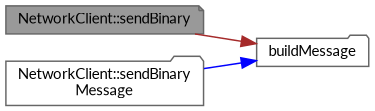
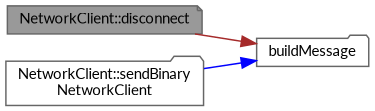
node "NetworkClient::sendBinary": label "NetworkClient::sendBinary" -> "NetworkClient::disconnect"
node "NetworkClient::sendBinary Message": label "NetworkClient::sendBinary Message" -> "NetworkClient::sendBinary NetworkClient"
